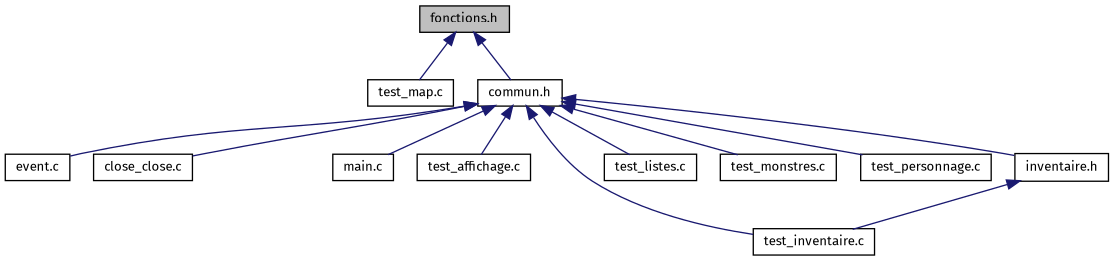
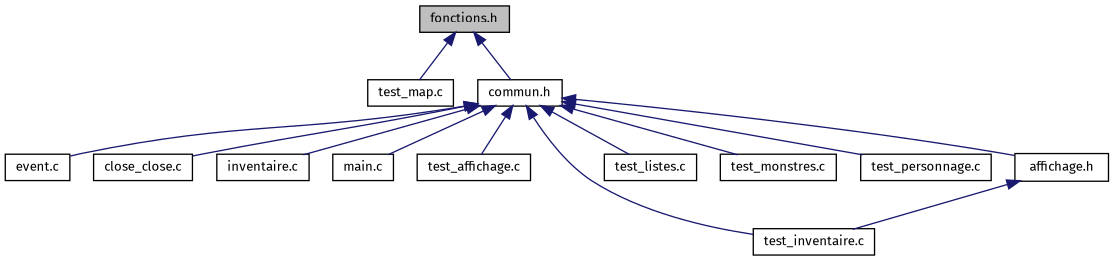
node "inventaire.c": added
node "inventaire.h": label "inventaire.h" -> "affichage.h"
